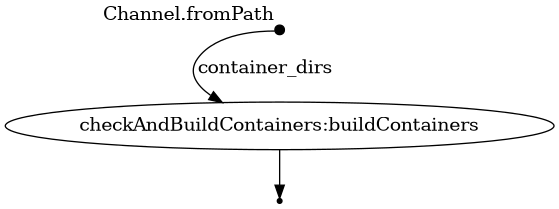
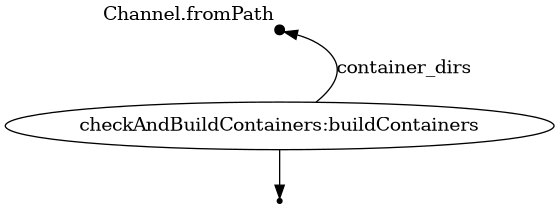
edge "Channel.fromPath" -> "checkAndBuildContainers:buildContainers": reversed
